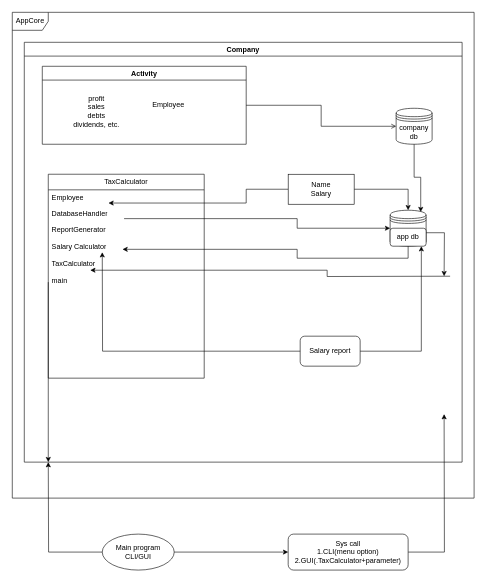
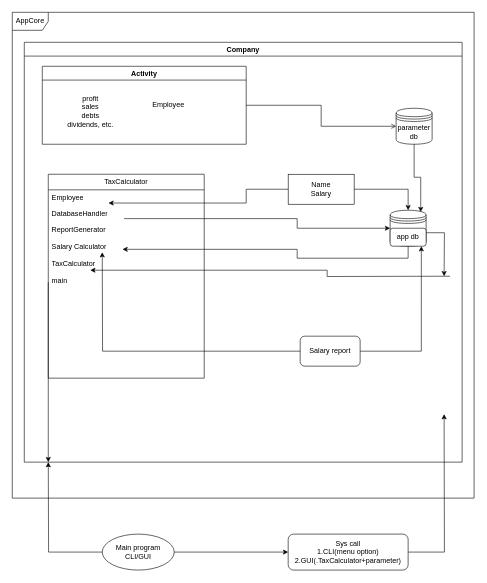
node "profit sales debts dividends, etc.": moved (96, 111) -> (90, 111)
node "company db": label "company db" -> "parameter db"
